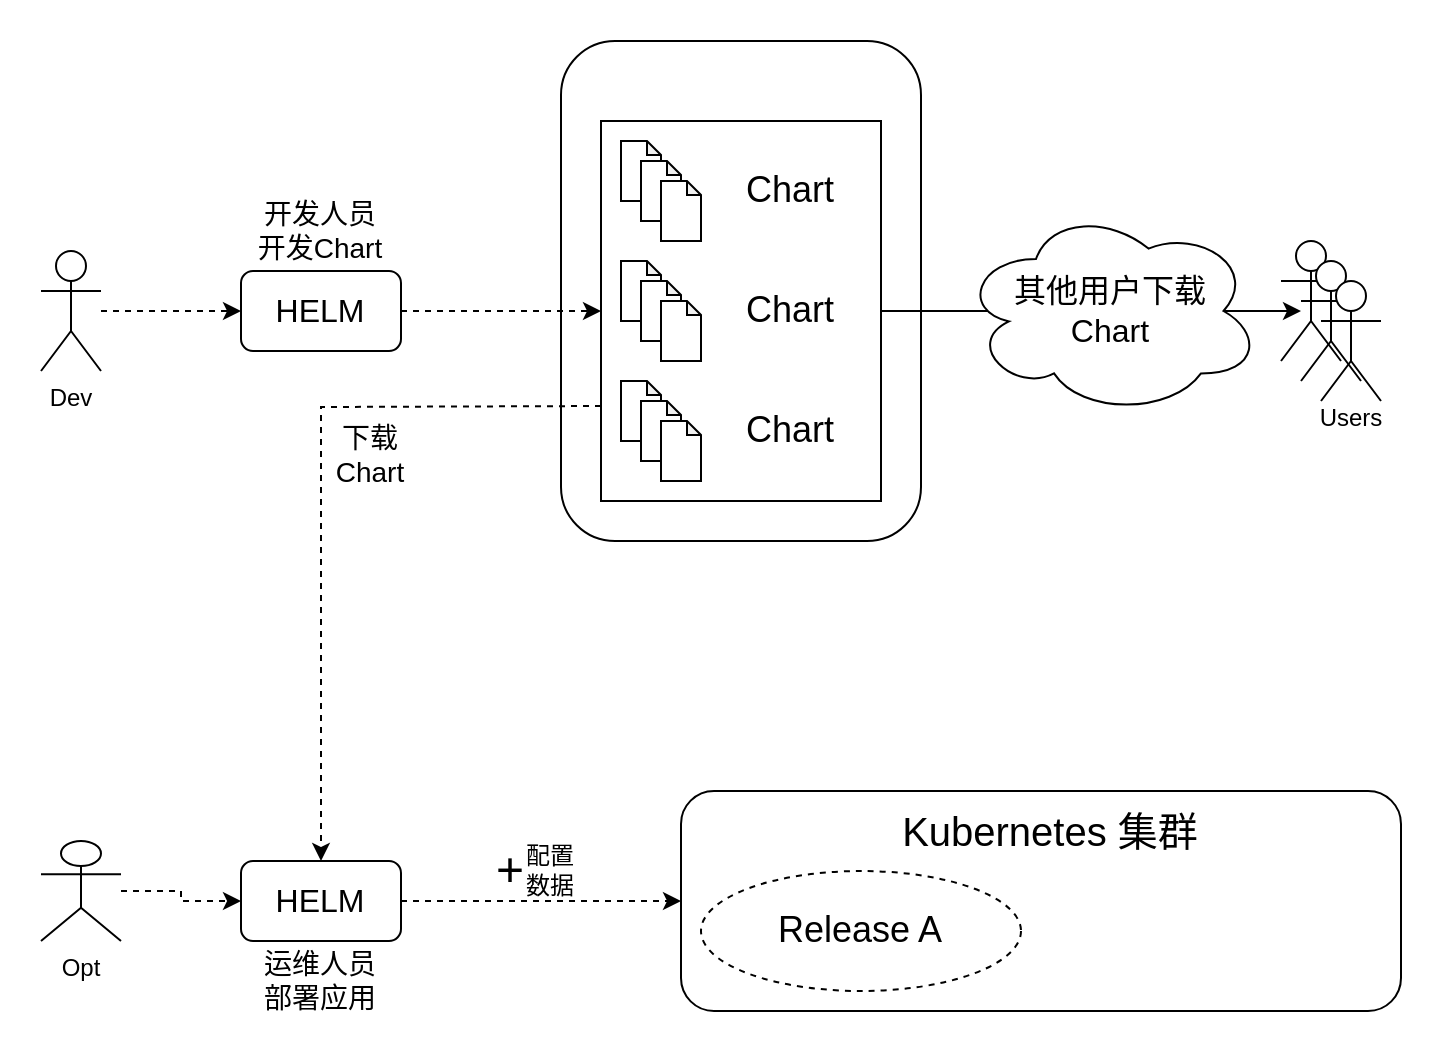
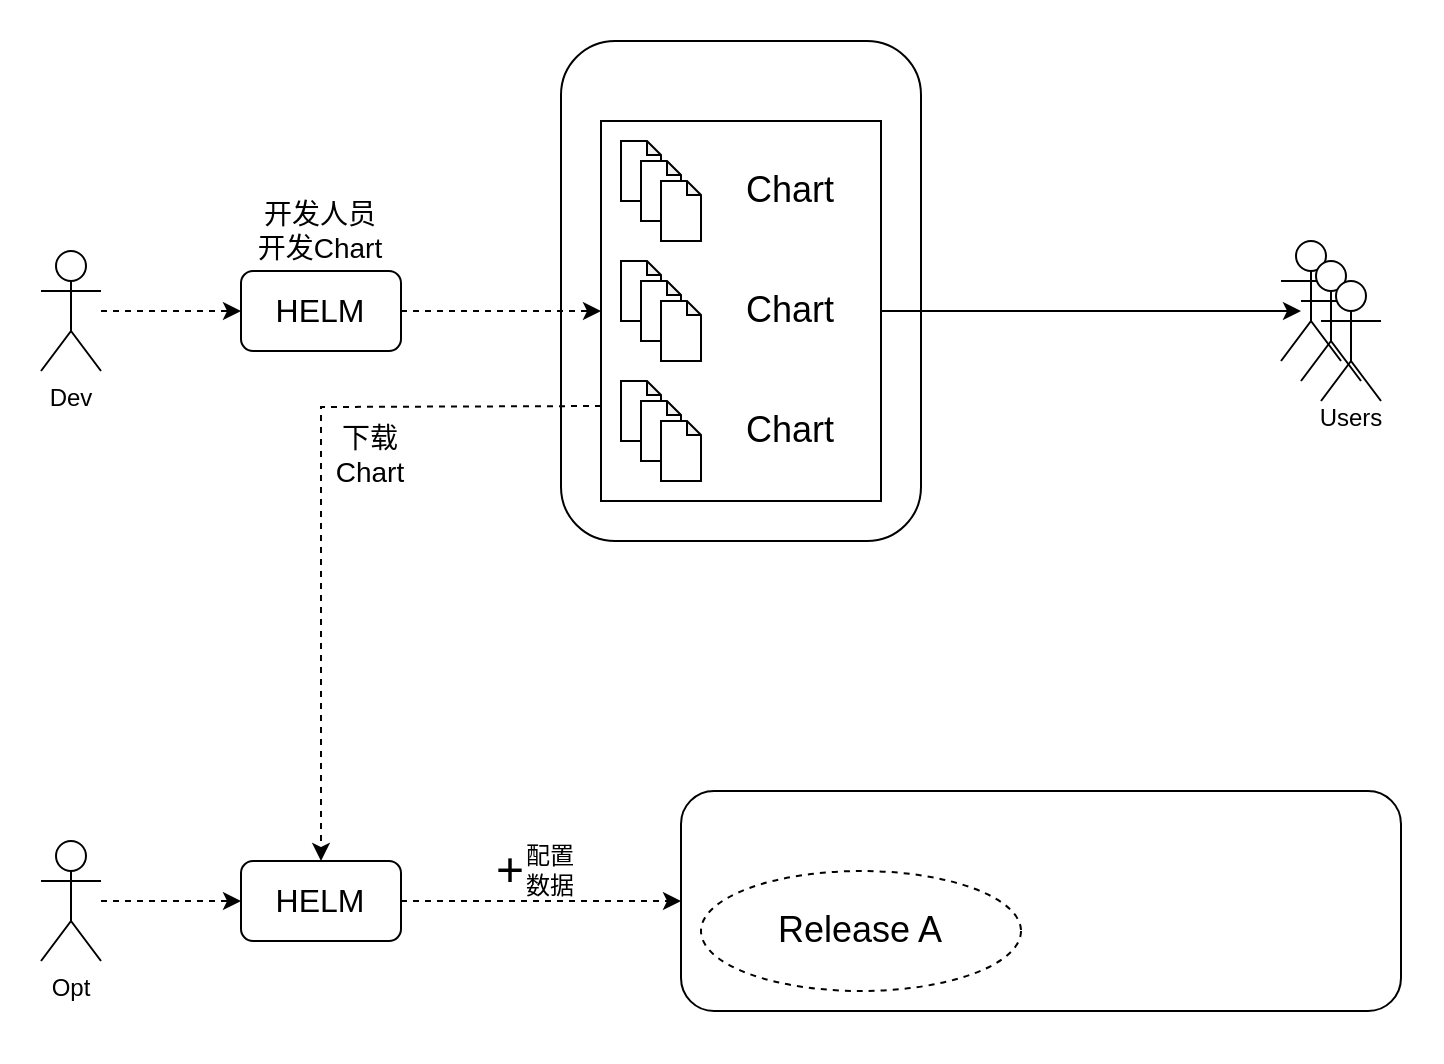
node "其他用户下载Chart": removed
node "Kubernetes 集群": removed
node "Opt": size 80x100 -> 60x120
node "运维人员 部署应用": removed
